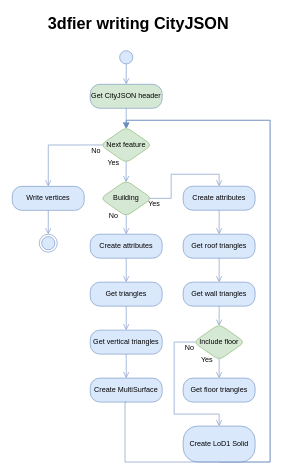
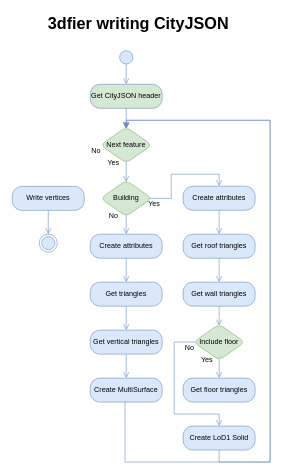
edge "Next feature" -> "Write vertices": removed
node "Create LoD1 Solid": size 72x36 -> 72x24
